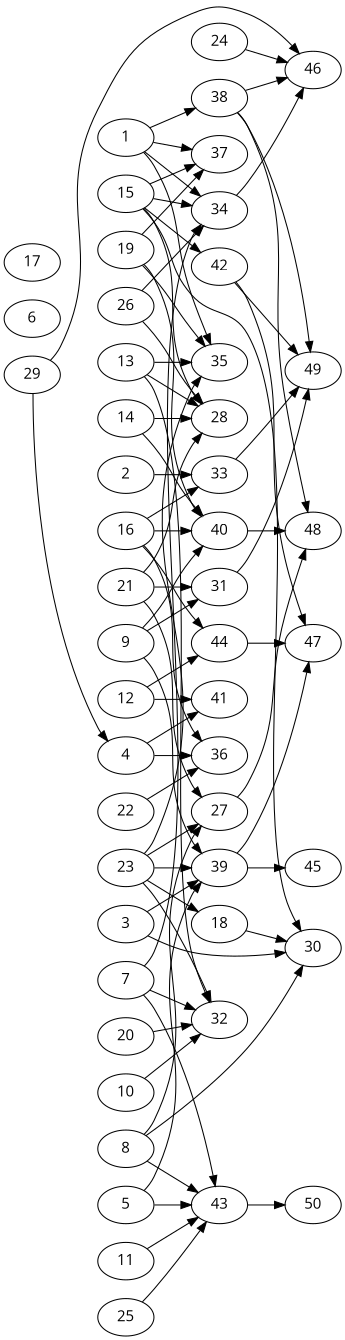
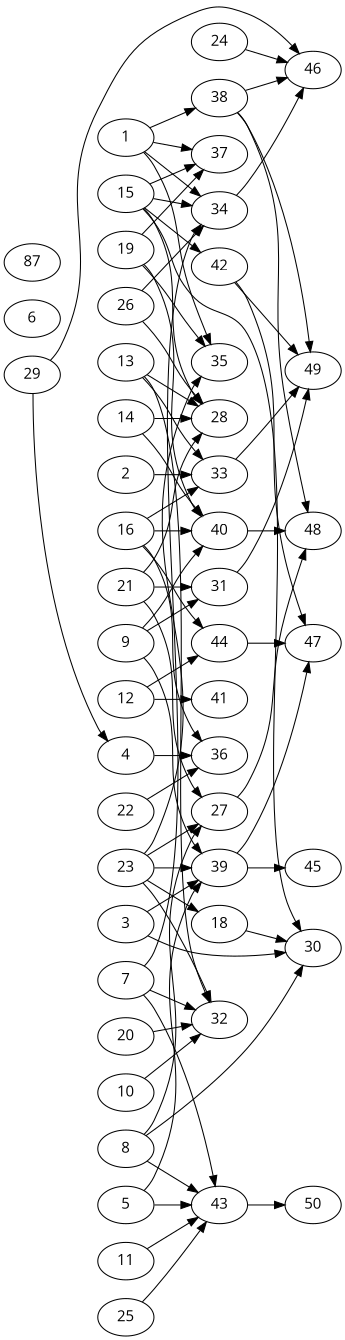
node "17": label "17" -> "87"
edge "13" -> "35": now "13" -> "33"
edge "4" -> "41": removed
